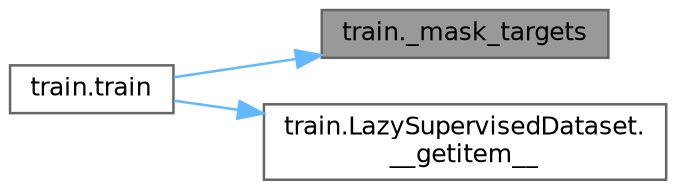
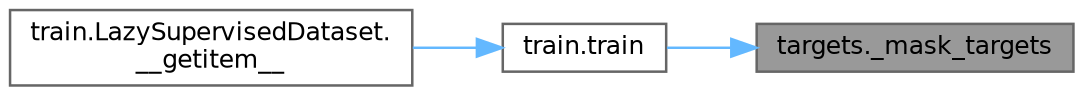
node "train._mask_targets": label "train._mask_targets" -> "targets._mask_targets"
edge "train.train" -> "train.LazySupervisedDataset. __getitem__": reversed
